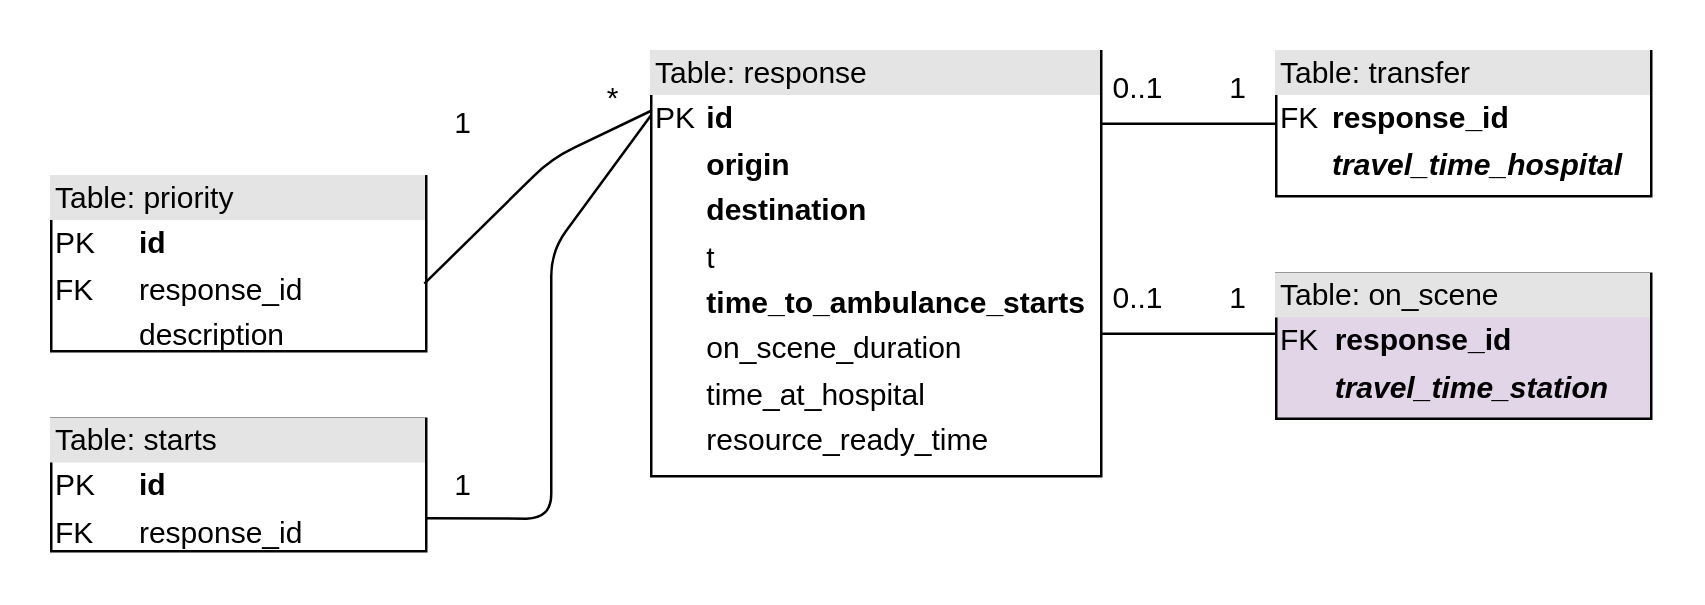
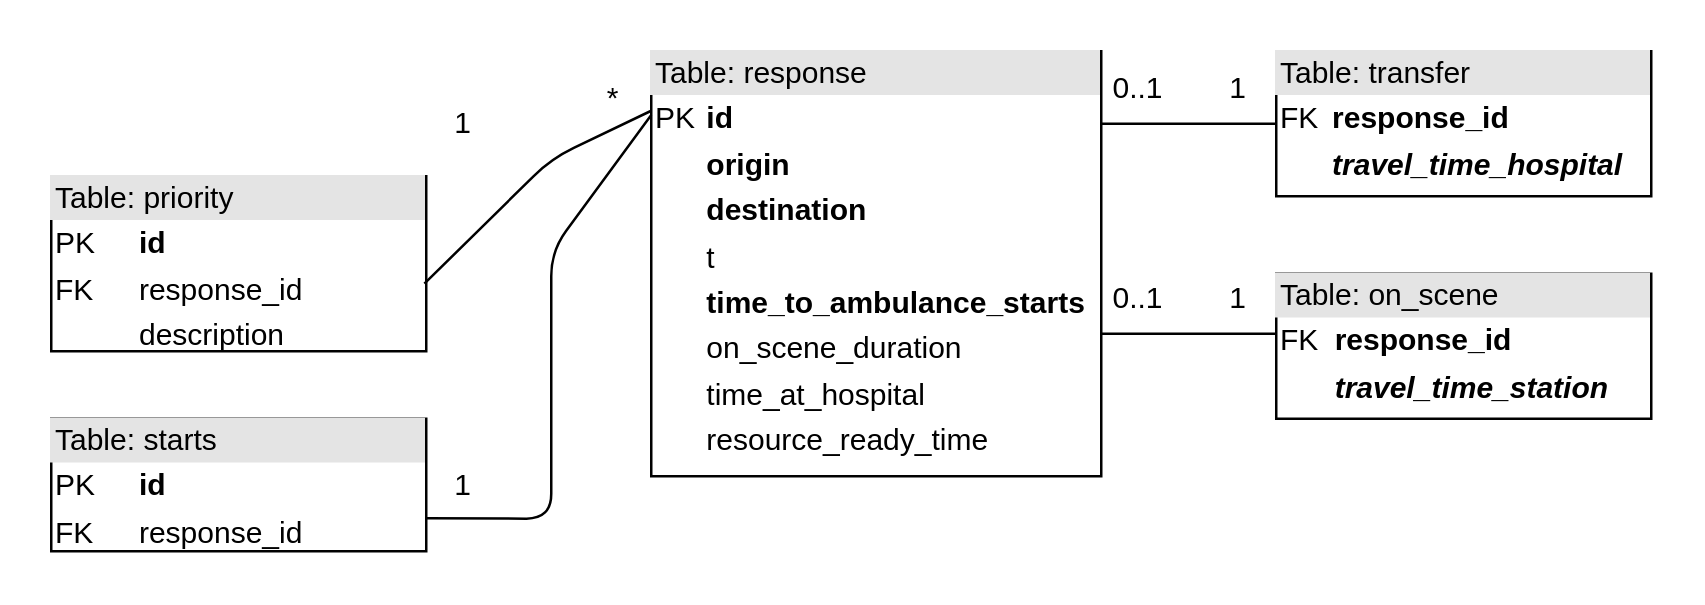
node "Table: on_scene FK response_id travel_time_station": fillcolor #e1d5e7 -> #ffffff
